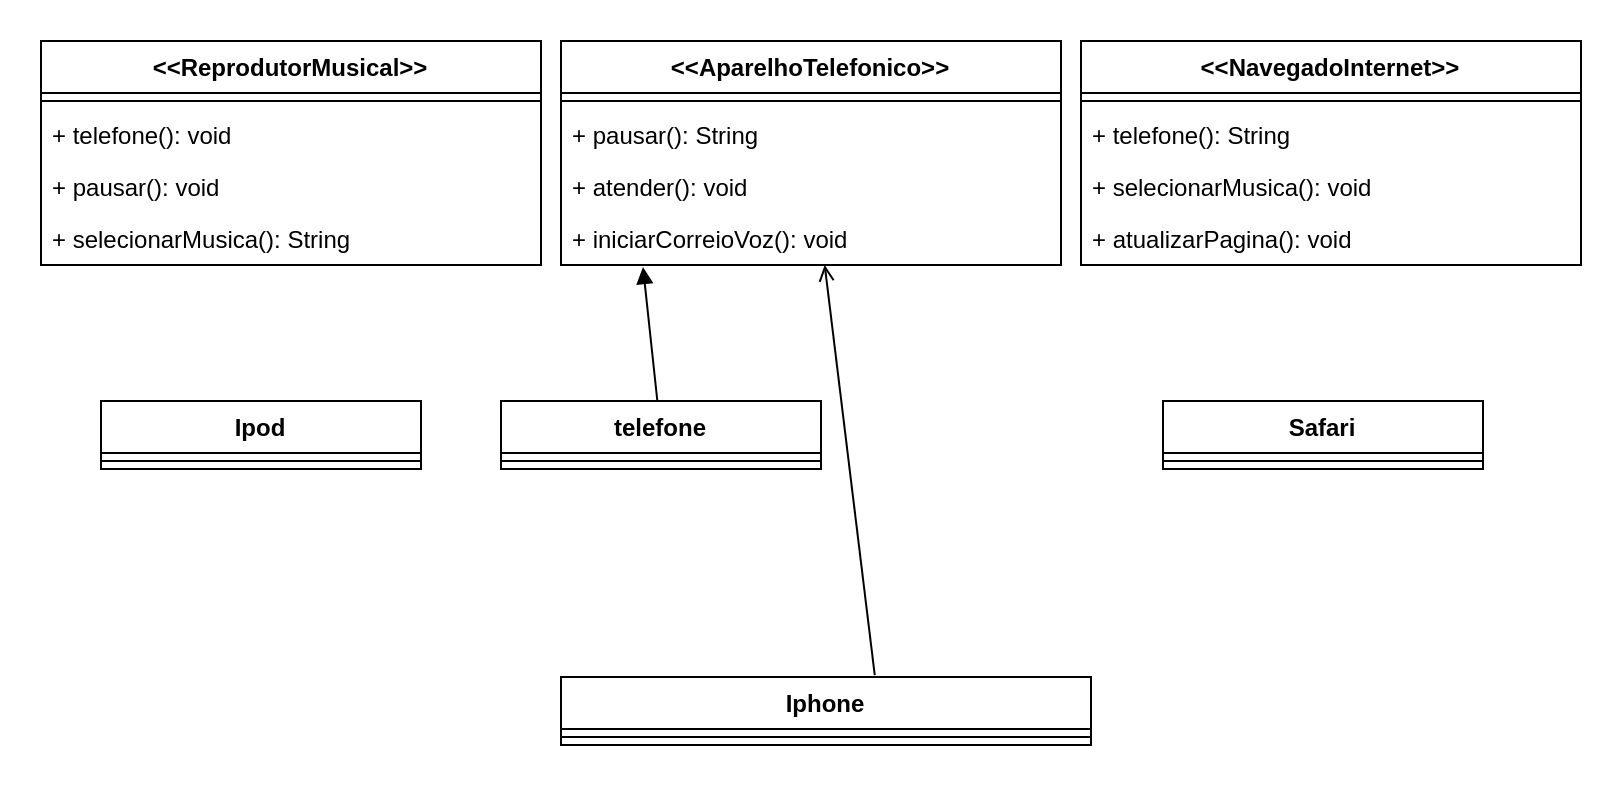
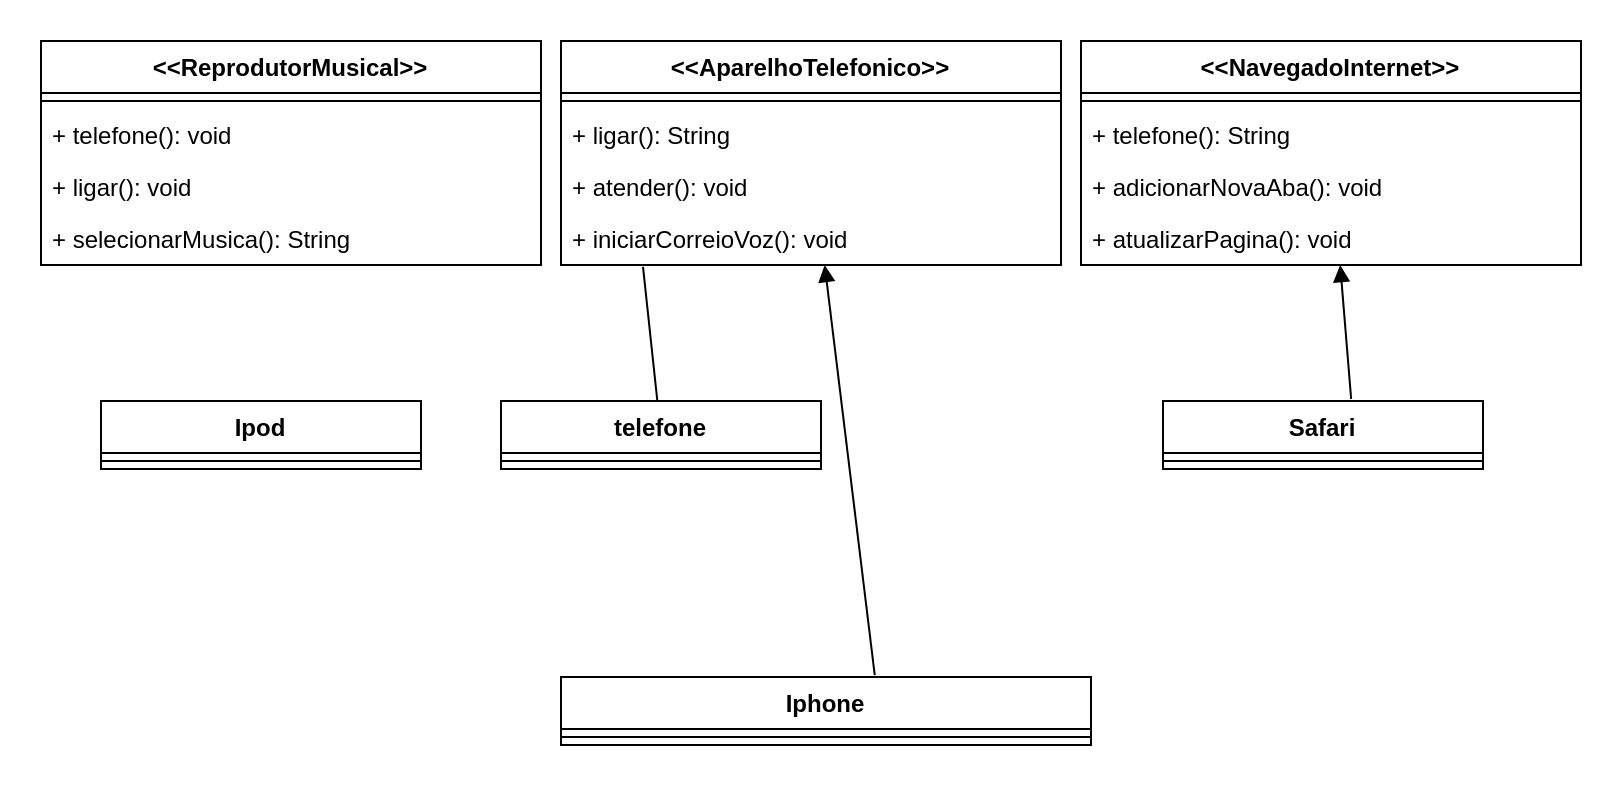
node "+ pausar(): String": label "+ pausar(): String" -> "+ ligar(): String"
node "+ pausar(): void": label "+ pausar(): void" -> "+ ligar(): void"
node "+ selecionarMusica(): void": label "+ selecionarMusica(): void" -> "+ adicionarNovaAba(): void"
edge "Iphone" -> "<<AparelhoTelefonico>>": arrowhead open -> block
edge "telefone" -> "+ iniciarCorreioVoz(): void": arrowhead block -> none
edge "Safari" -> "<<NavegadoInternet>>": added
